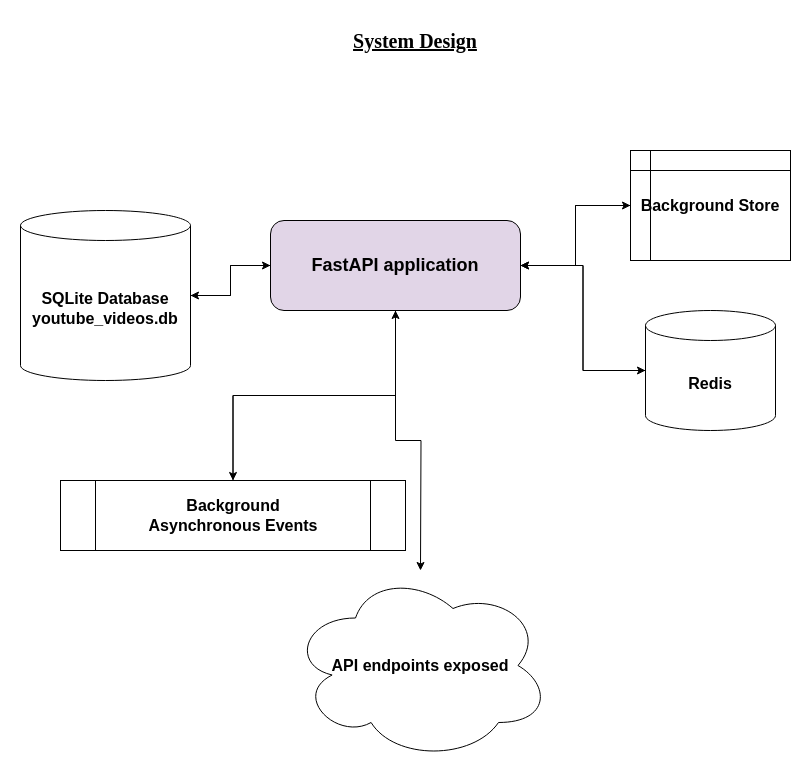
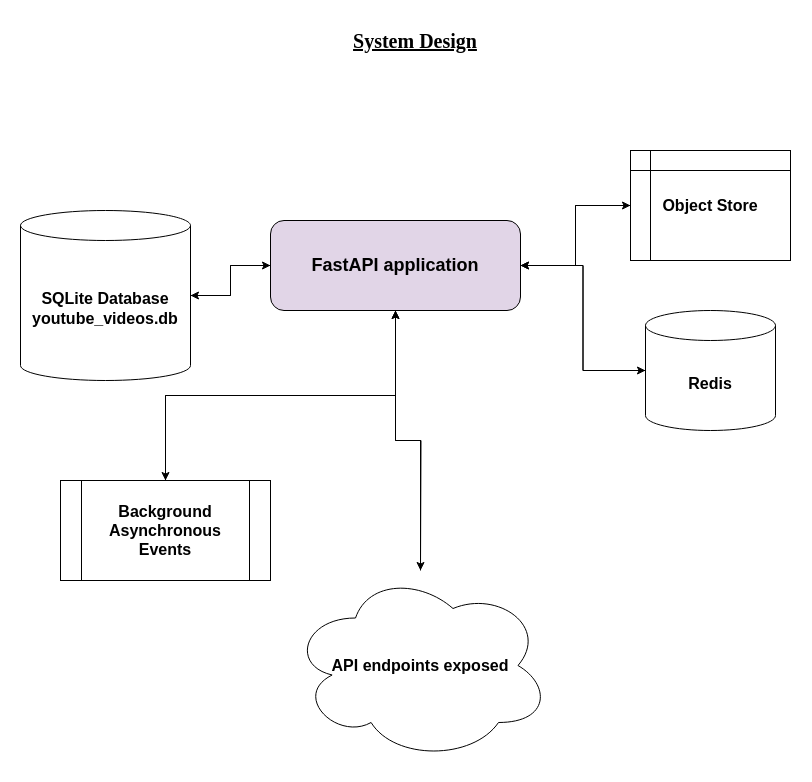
node "Background Store": label "Background Store" -> "Object Store"
node "Background Asynchronous Events": size 345x70 -> 210x100
edge "API endpoints exposed" -> "FastAPI application": added
